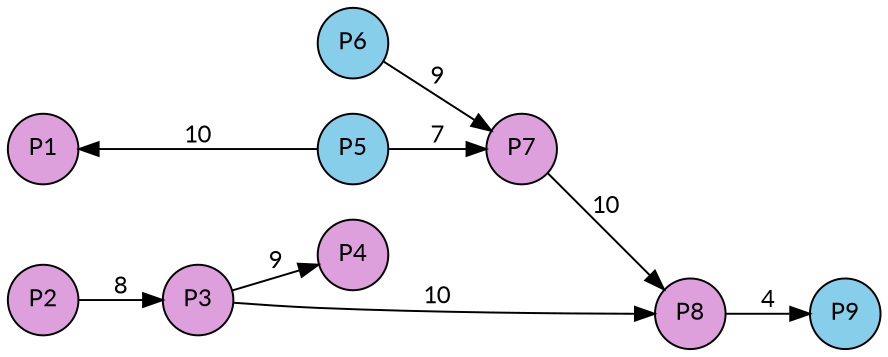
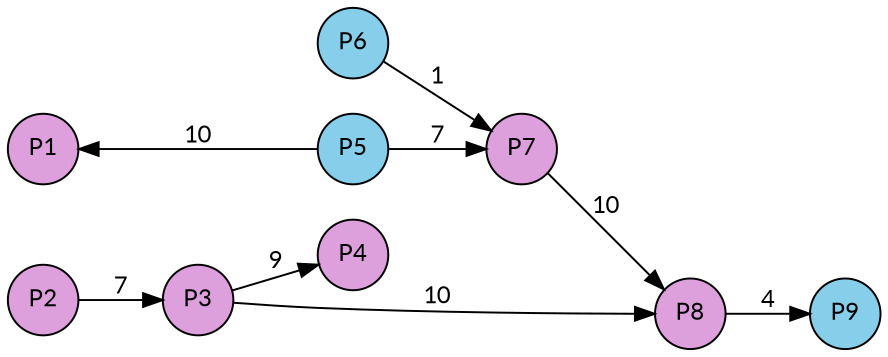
edge "P6" -> "P7": label "9" -> "1"
edge "P2" -> "P3": label "8" -> "7"
